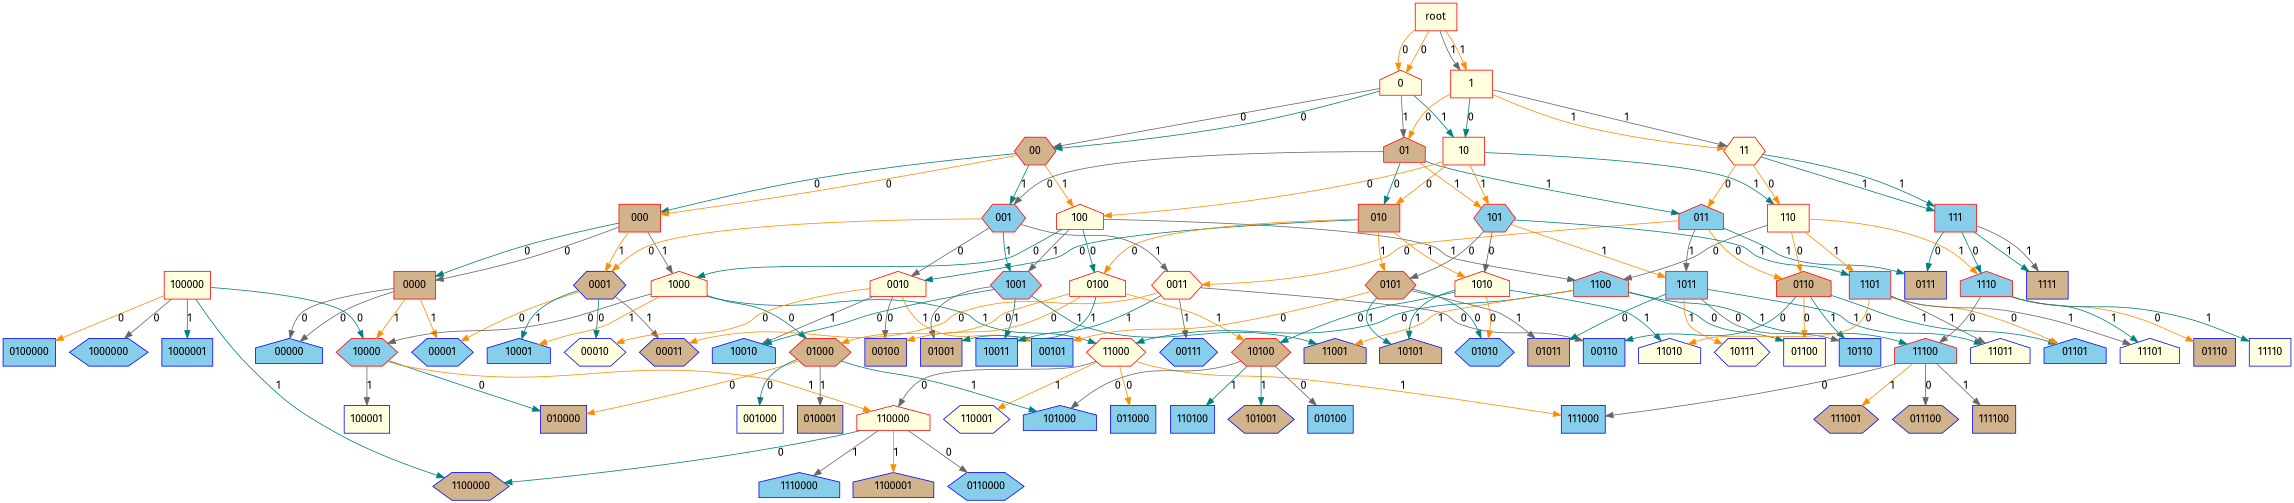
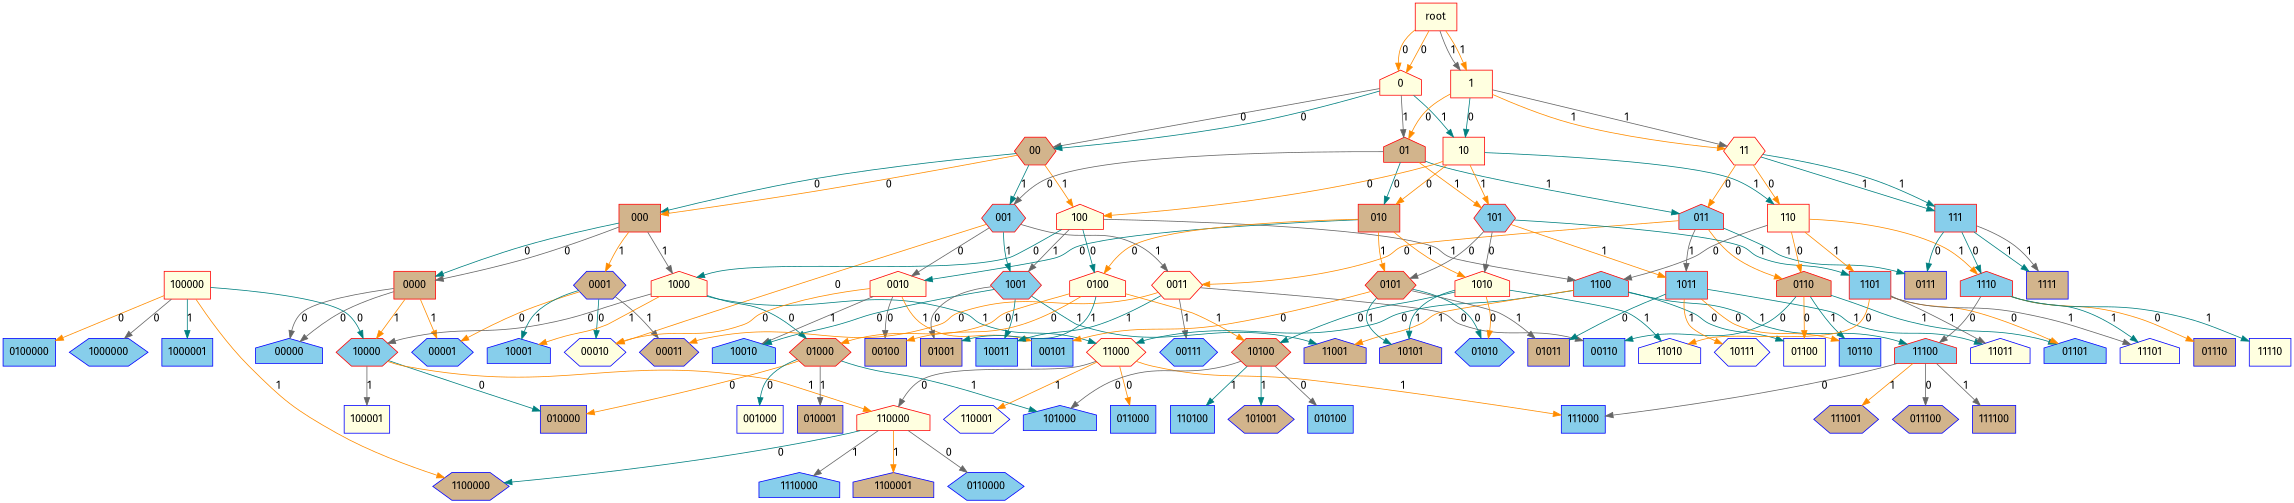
edge "001" -> "0001": now "001" -> "00010"
edge "1011" -> "10110": color gray40 -> darkorange
edge "100000" -> "1100000": color teal -> darkorange
